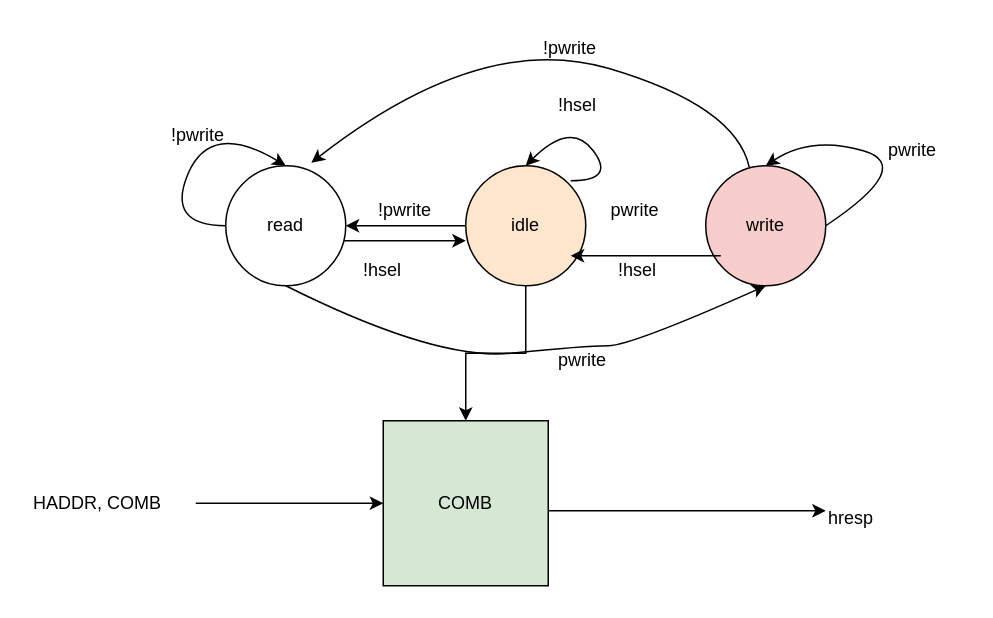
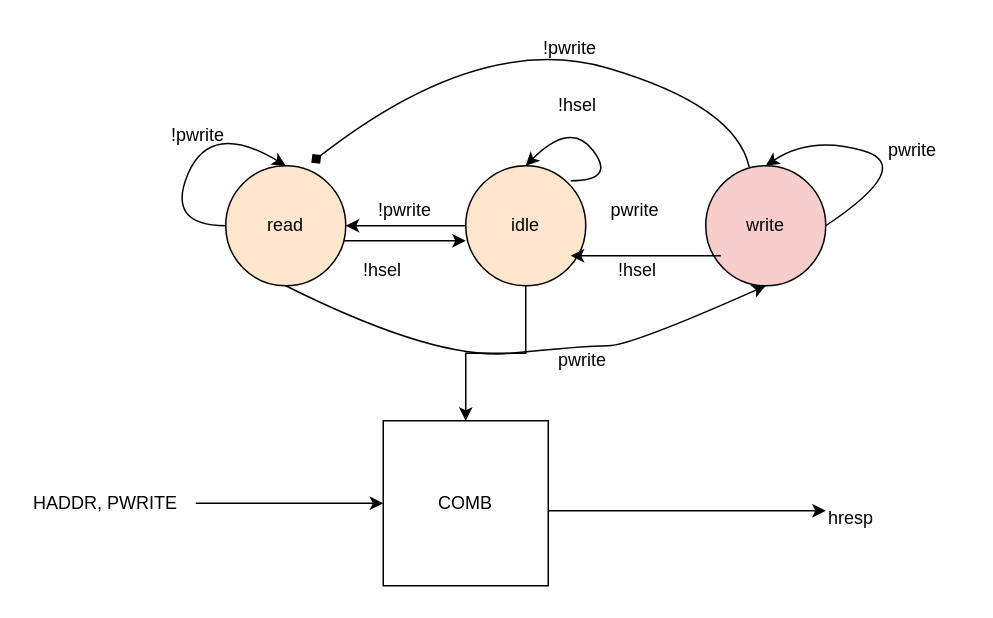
edge "write" -> "read": arrowhead classic -> diamond
node "read": fillcolor #ffffff -> #ffe6cc
node "COMB": fillcolor #d5e8d4 -> #ffffff
node "HADDR, COMB": label "HADDR, COMB" -> "HADDR, PWRITE"
